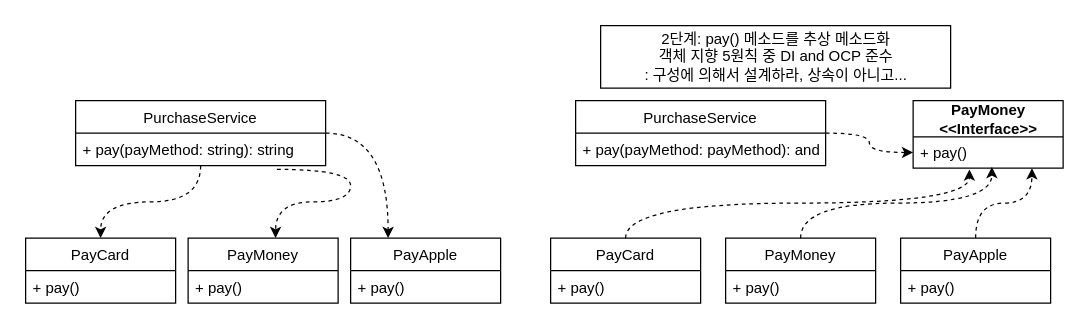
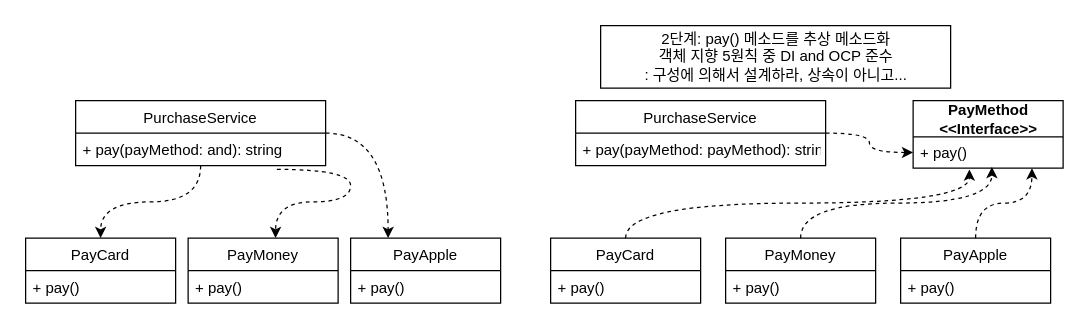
node "PayMoney <<Interface>>": label "PayMoney <<Interface>>" -> "PayMethod <<Interface>>"
node "+ pay(payMethod: string): string": label "+ pay(payMethod: string): string" -> "+ pay(payMethod: and): string"
node "+ pay(payMethod: payMethod): and": label "+ pay(payMethod: payMethod): and" -> "+ pay(payMethod: payMethod): string"
